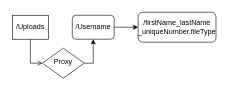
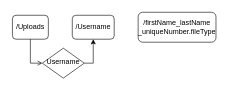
node "/Uploads": shape rectangle -> rounded rectangle
edge "/Username" -> "/firstName_lastName _uniqueNumber.fileType": removed
node "Proxy": label "Proxy" -> "Username"
